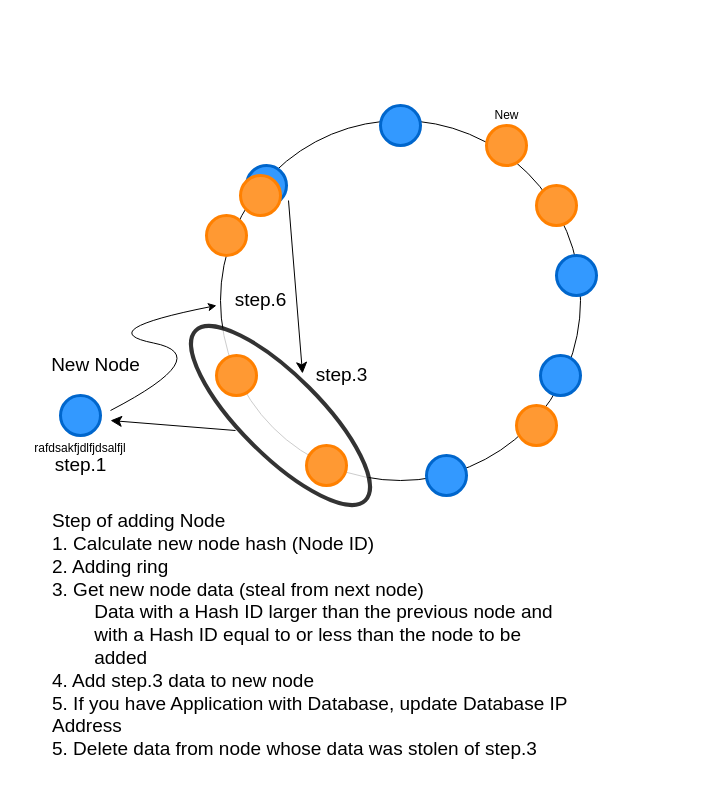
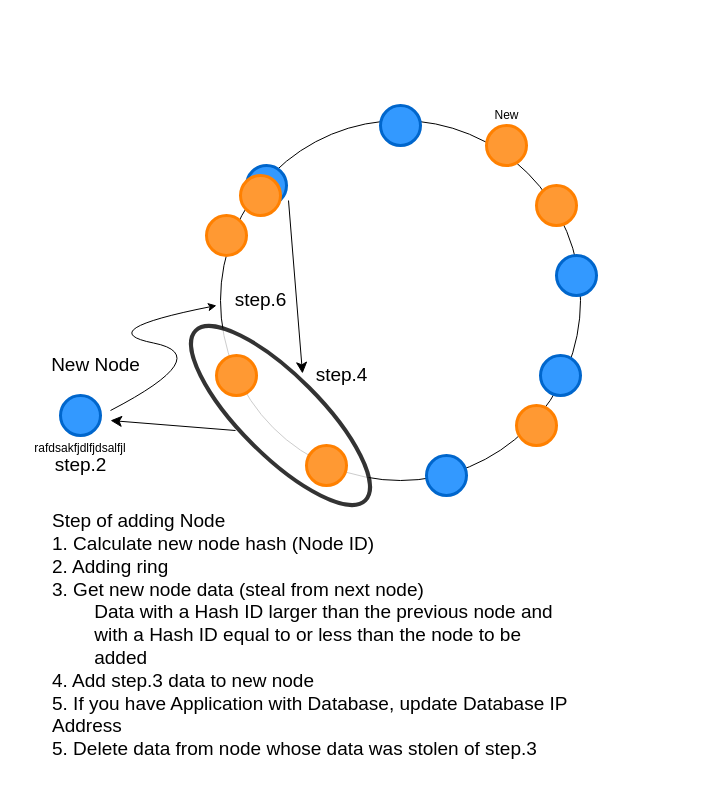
node "step.3": label "step.3" -> "step.4"
node "step.1": label "step.1" -> "step.2"
